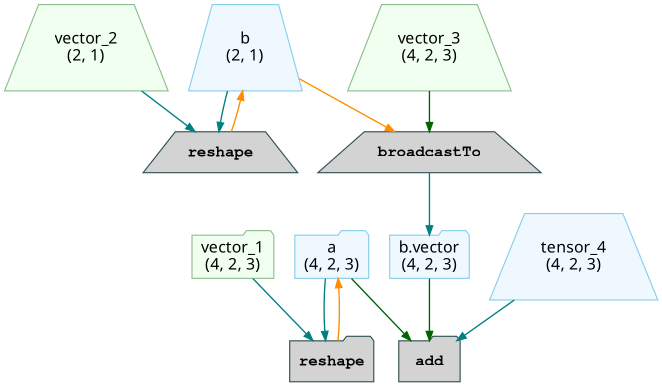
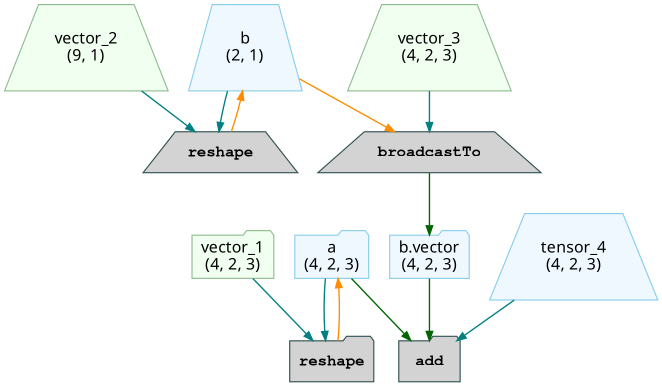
node "vector_2 (2, 1)": label "vector_2 (2, 1)" -> "vector_2 (9, 1)"
edge "vector_3 (4, 2, 3)" -> "broadcastTo": color darkgreen -> teal
edge "broadcastTo" -> "b.vector (4, 2, 3)": color teal -> darkgreen
